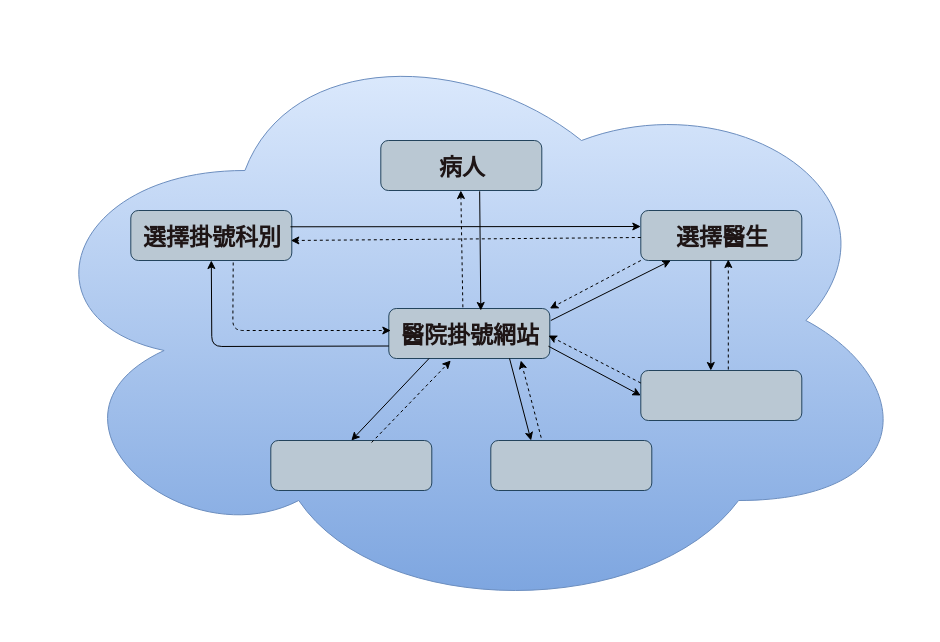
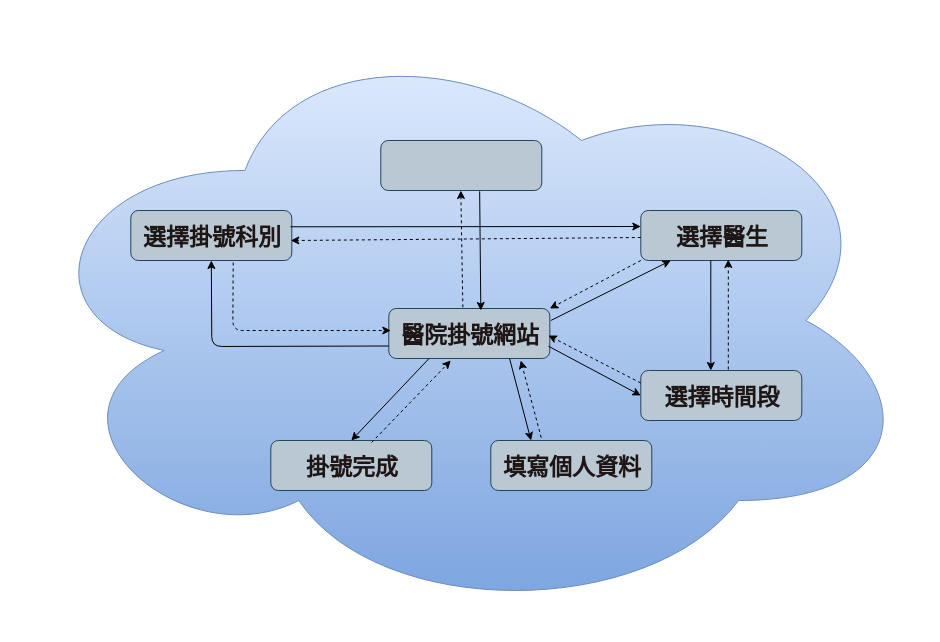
node "病人": removed
node "選擇時間段": added
node "掛號完成": added
node "填寫個人資料": added
